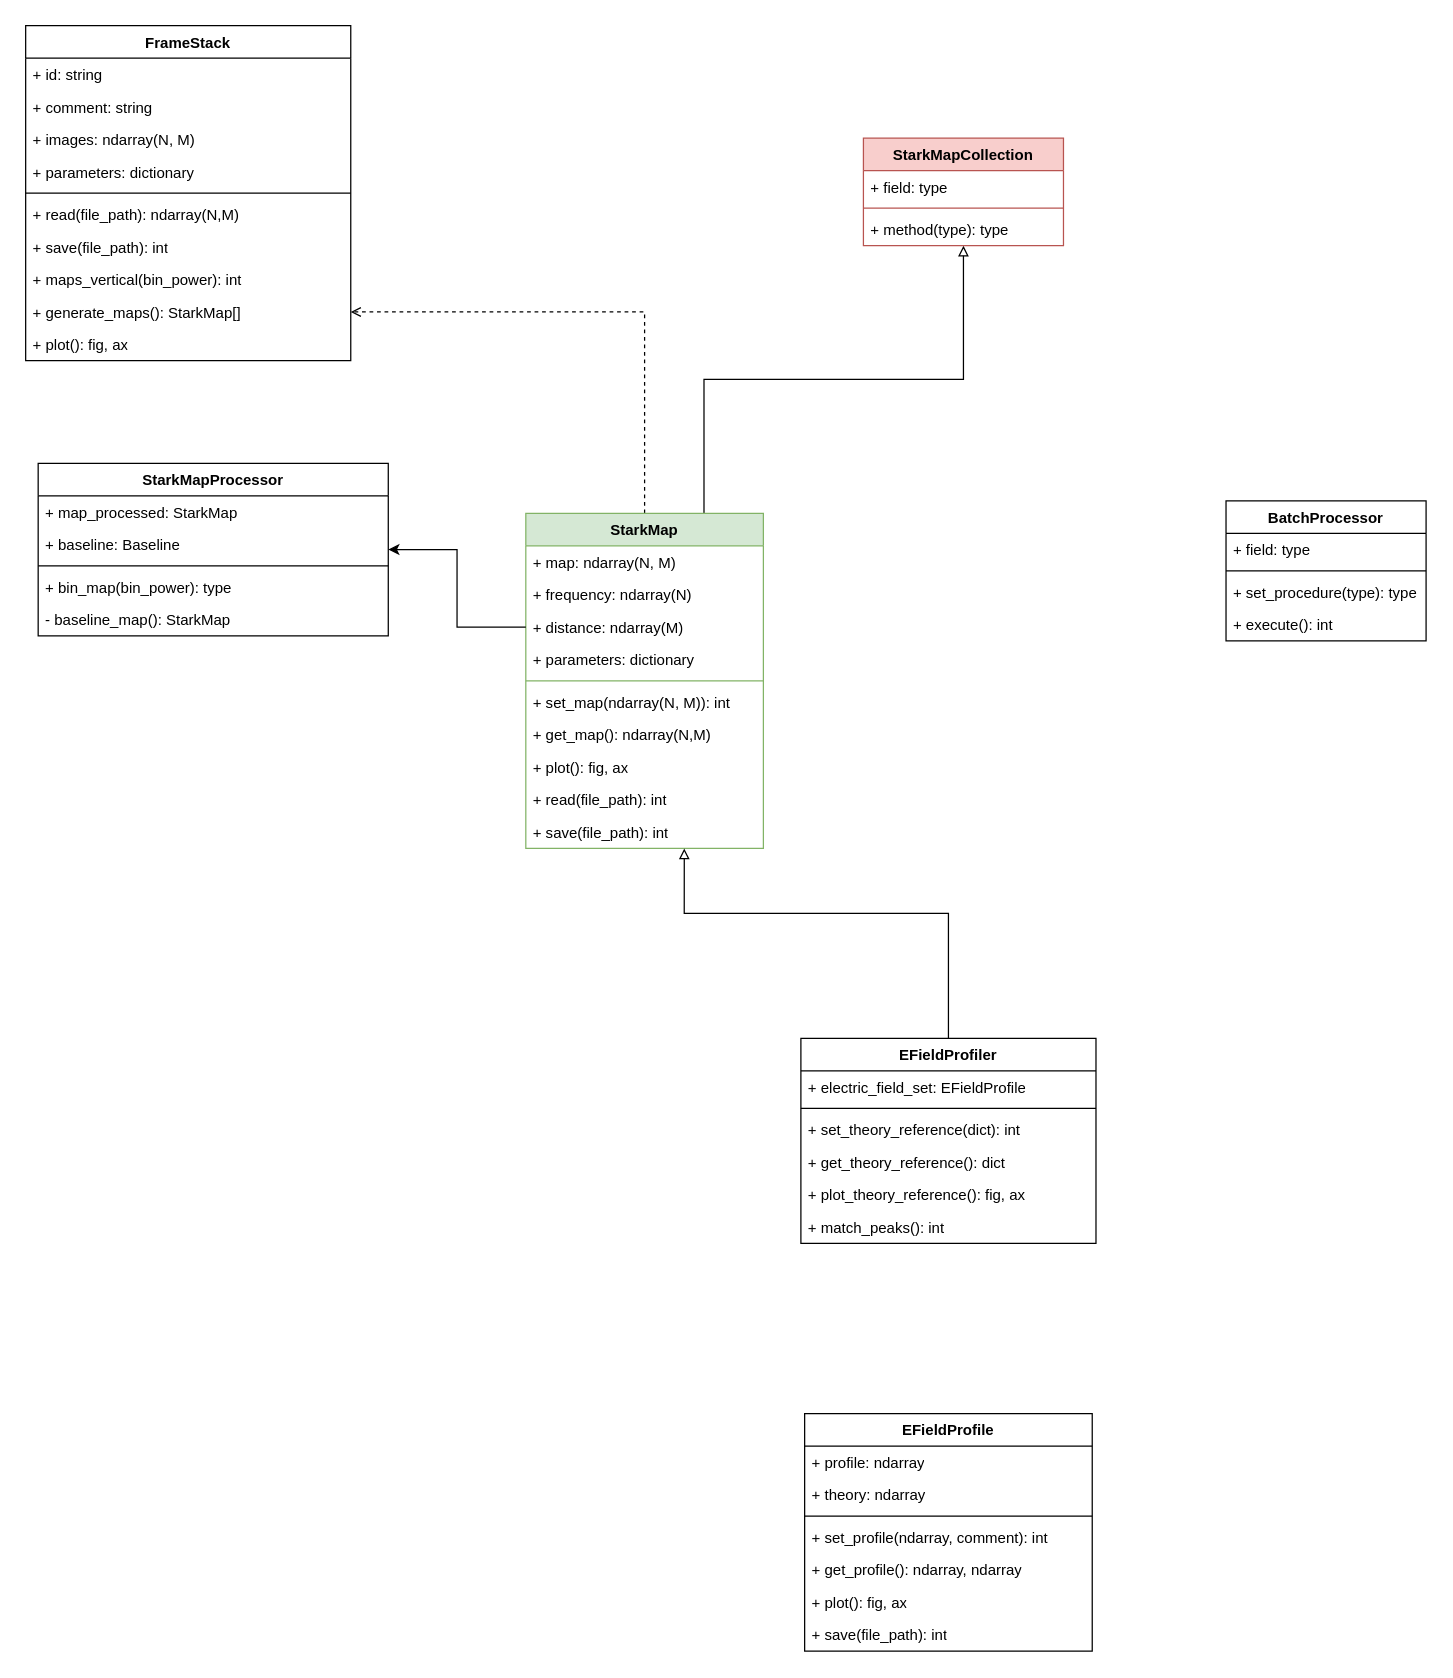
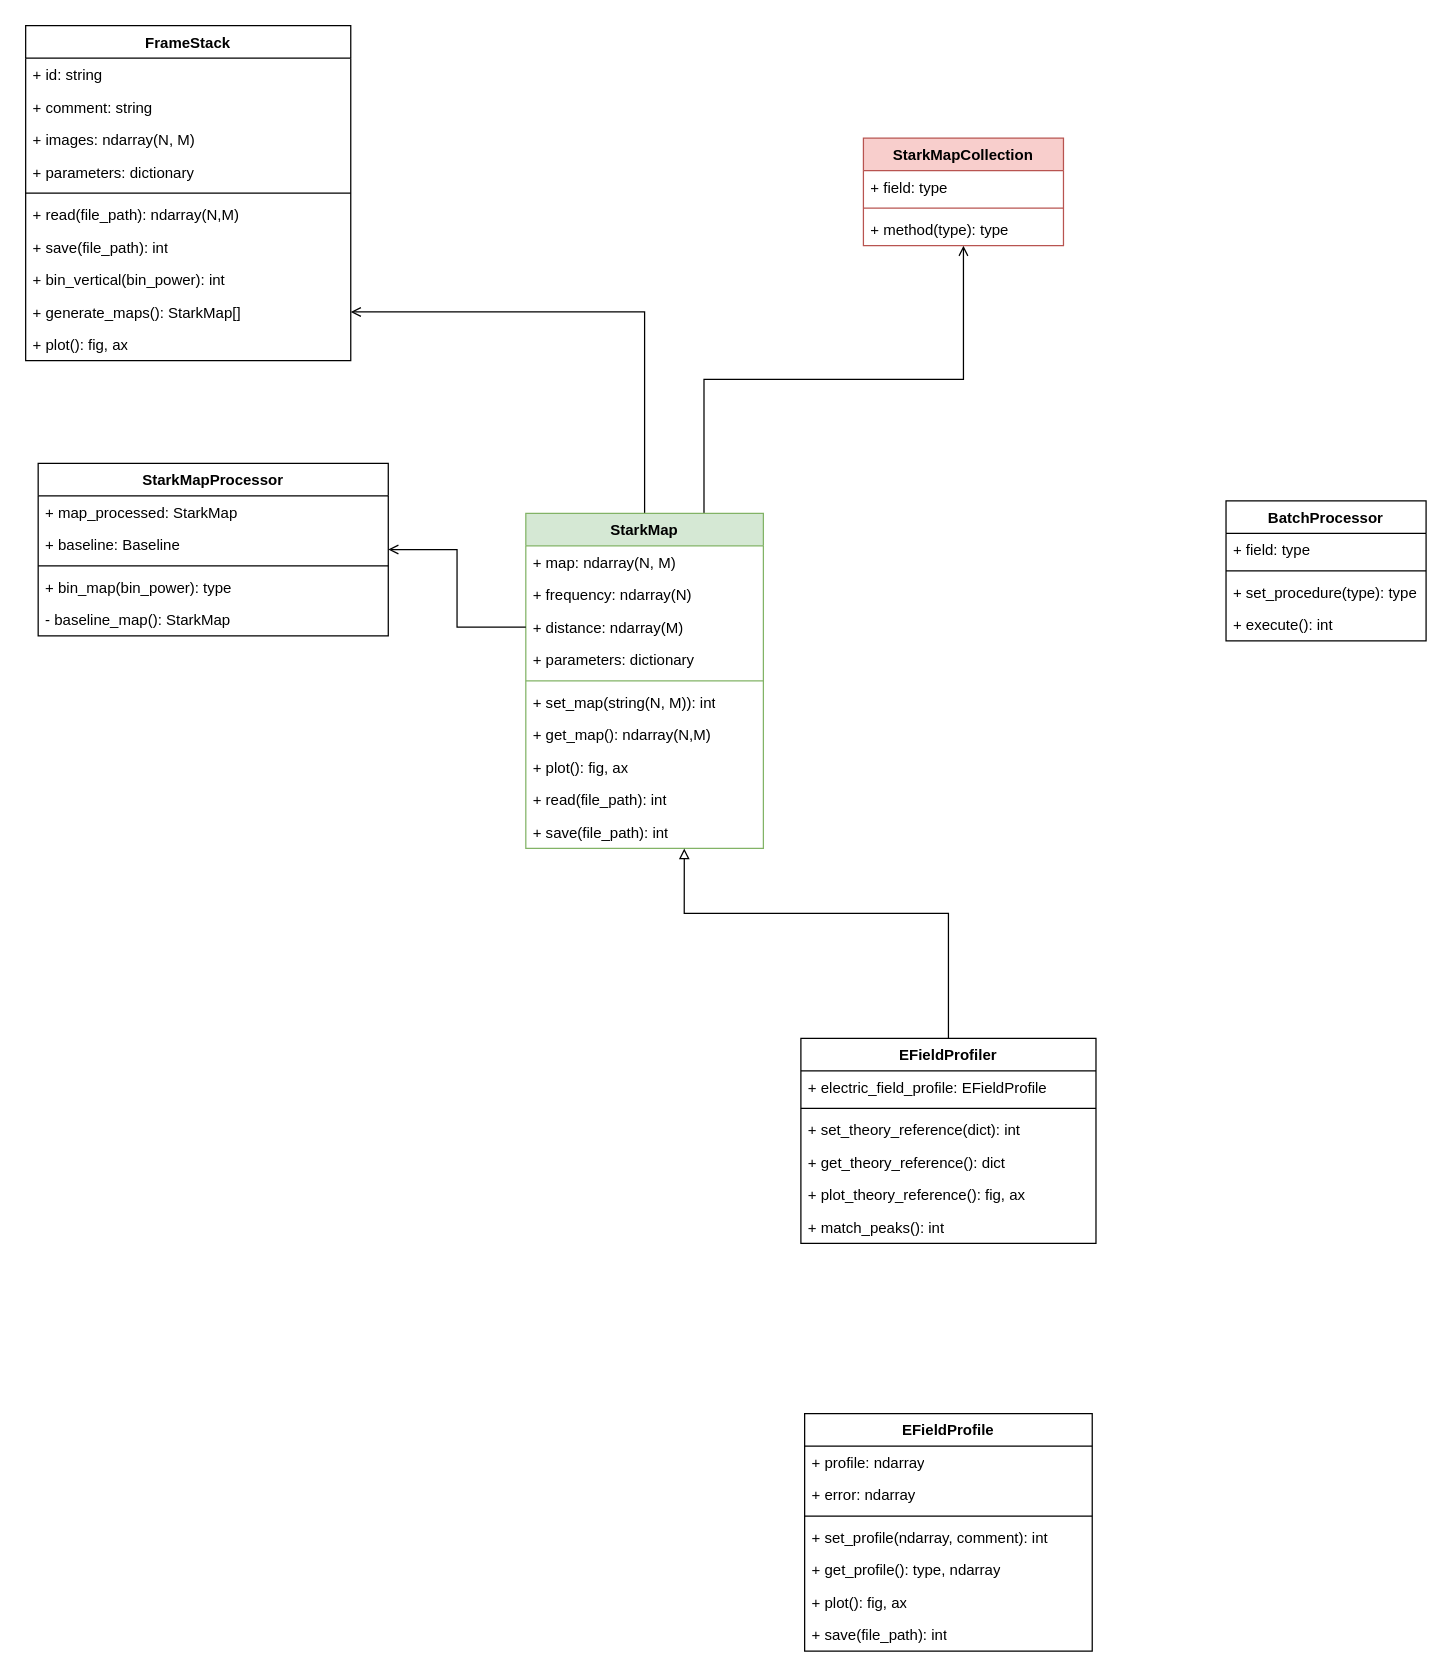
edge "StarkMap" -> "StarkMapCollection": arrowhead block -> open
node "+ maps_vertical(bin_power): int": label "+ maps_vertical(bin_power): int" -> "+ bin_vertical(bin_power): int"
edge "StarkMap" -> "+ generate_maps(): StarkMap[]": style dashed -> solid
edge "+ distance: ndarray(M)" -> "StarkMapProcessor": arrowhead classic -> open
node "+ set_map(ndarray(N, M)): int": label "+ set_map(ndarray(N, M)): int" -> "+ set_map(string(N, M)): int"
node "+ electric_field_set: EFieldProfile": label "+ electric_field_set: EFieldProfile" -> "+ electric_field_profile: EFieldProfile"
node "+ theory: ndarray": label "+ theory: ndarray" -> "+ error: ndarray"
node "+ get_profile(): ndarray, ndarray": label "+ get_profile(): ndarray, ndarray" -> "+ get_profile(): type, ndarray"
